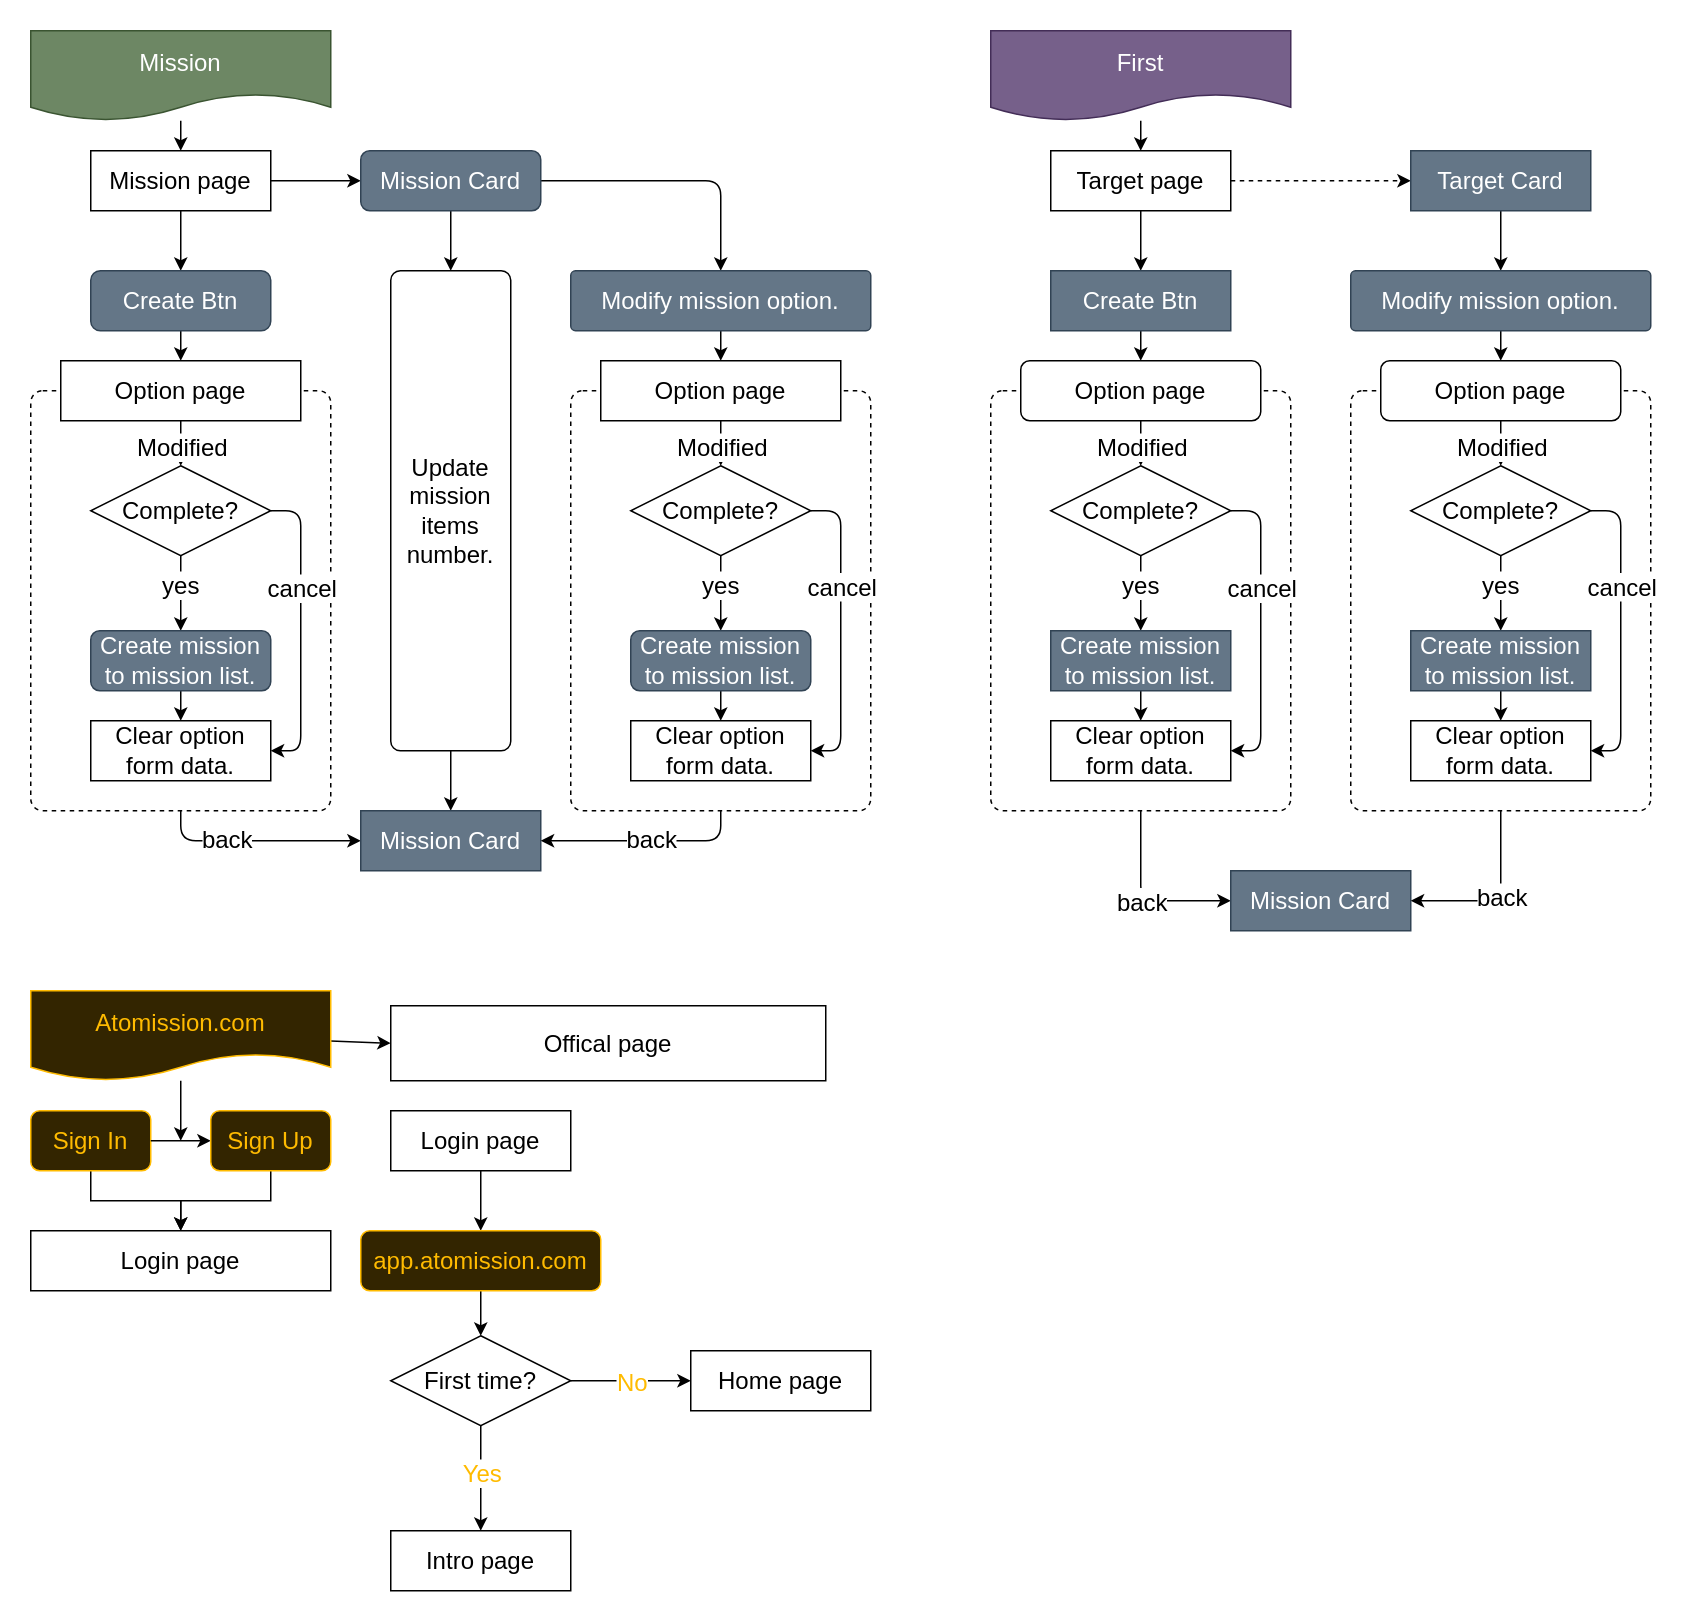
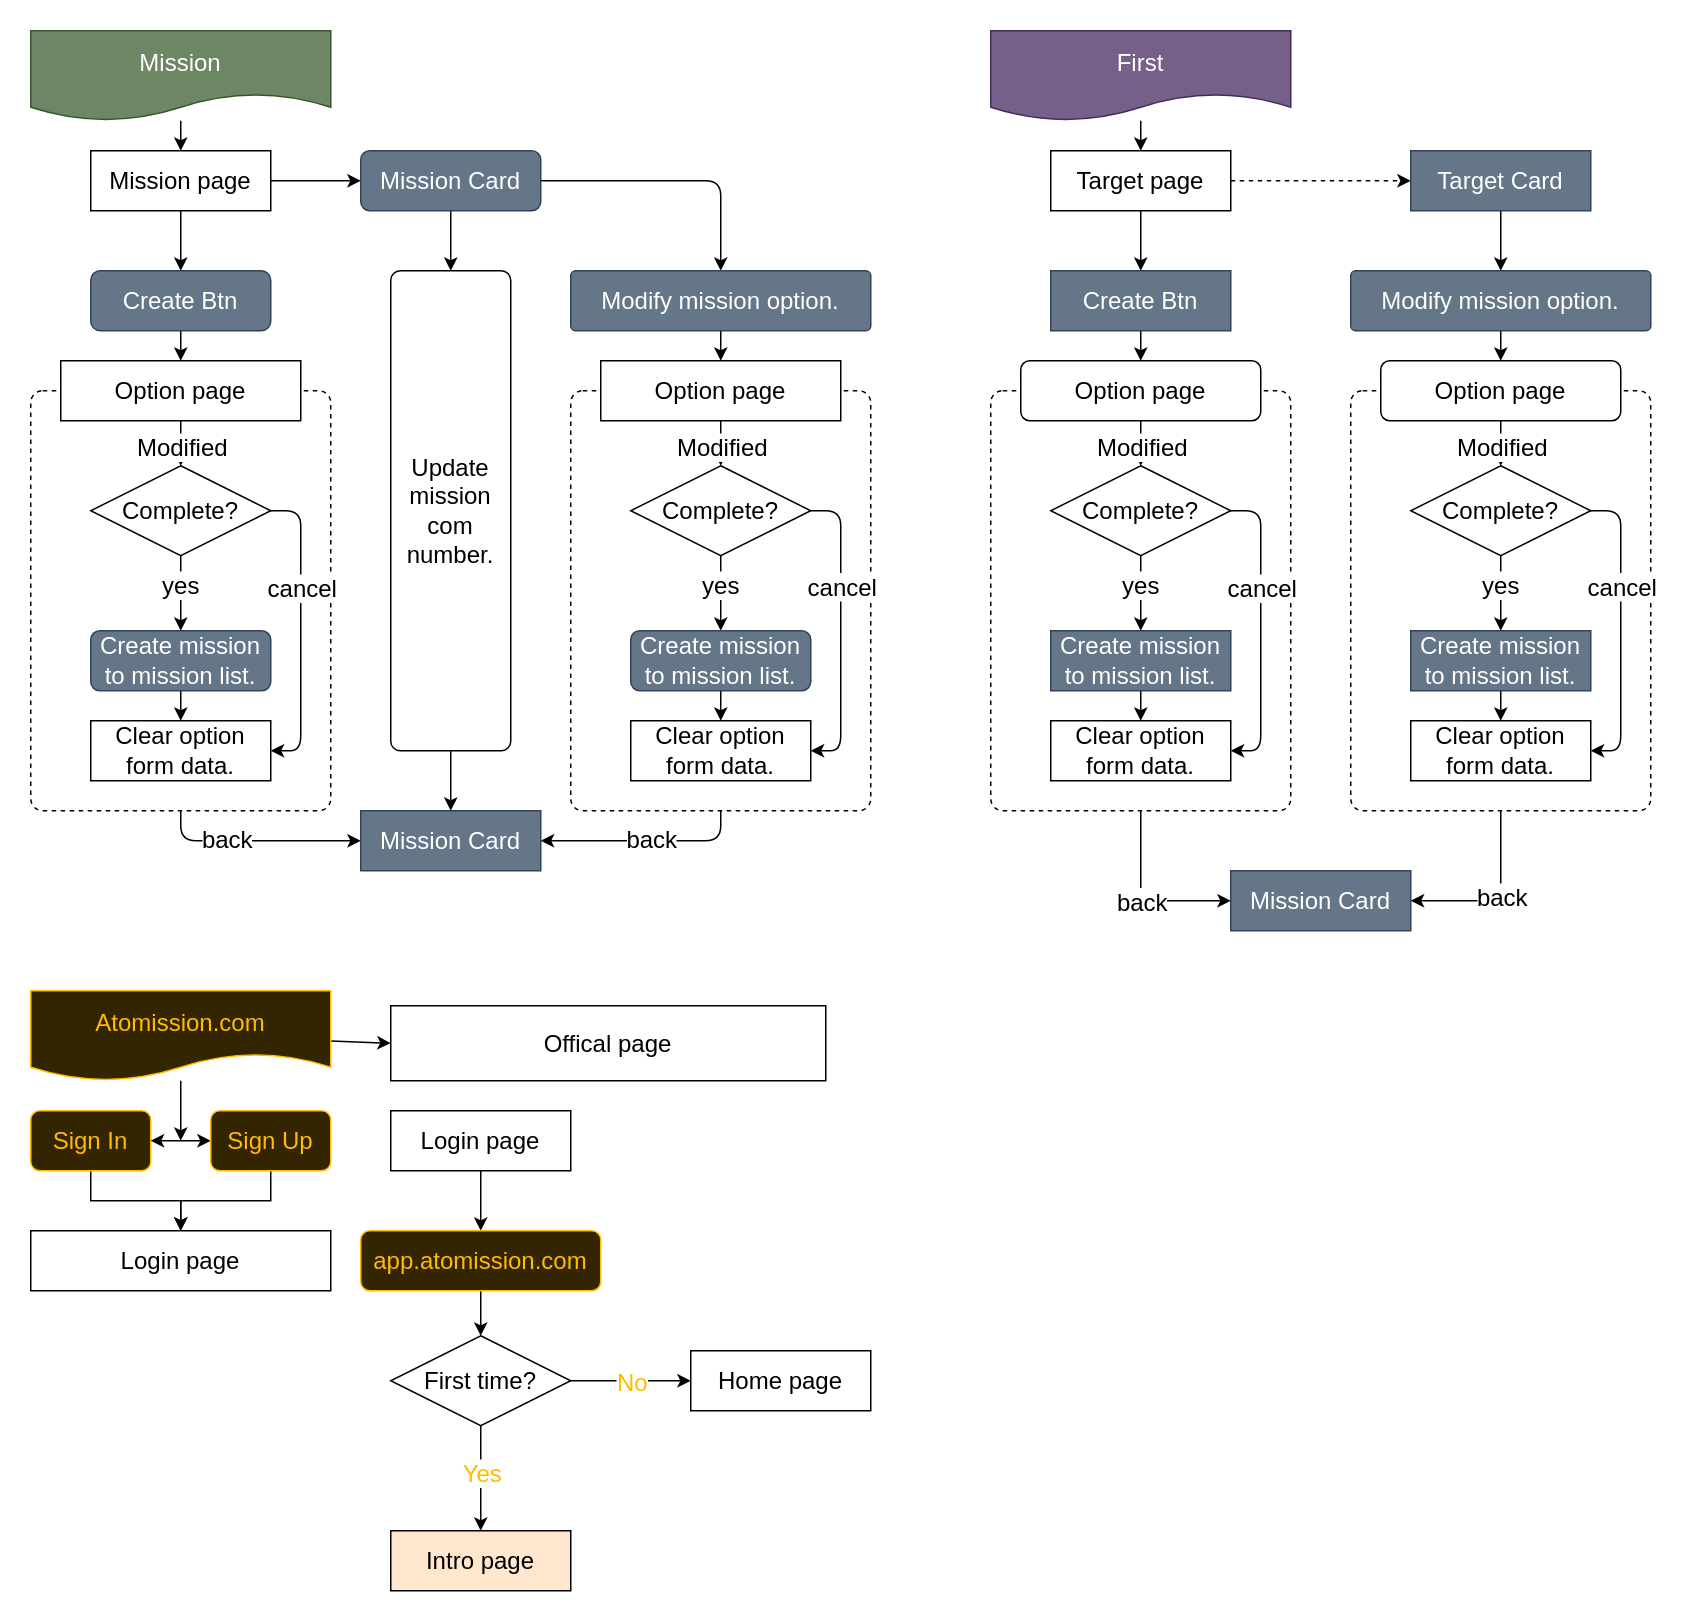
node "Update mission items number.": label "Update mission items number." -> "Update mission com number."
edge "Sign In" -> "Sign Up": arrowhead none -> classic
node "Intro page": fillcolor #ffffff -> #ffe6cc
